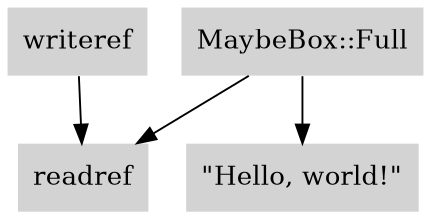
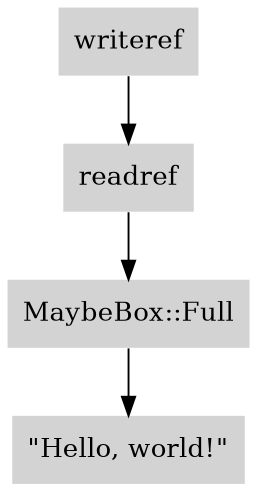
edge "MaybeBox::Full" -> "readref": reversed
